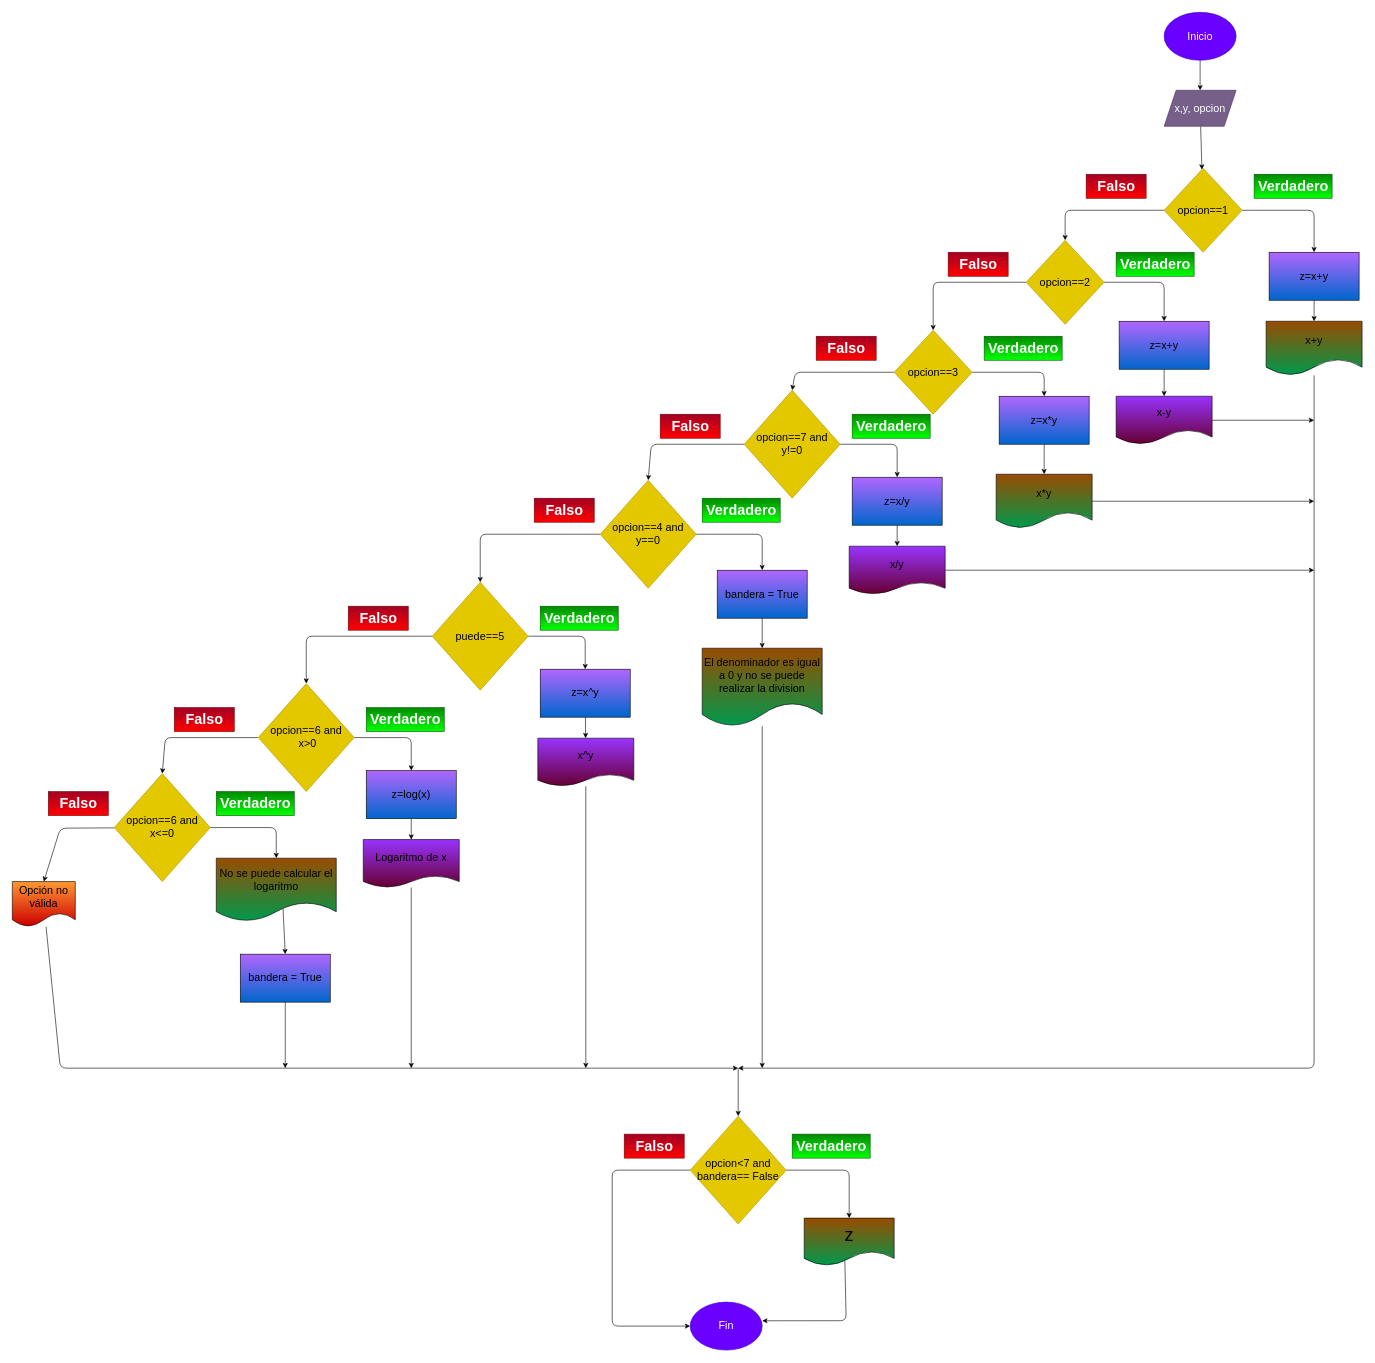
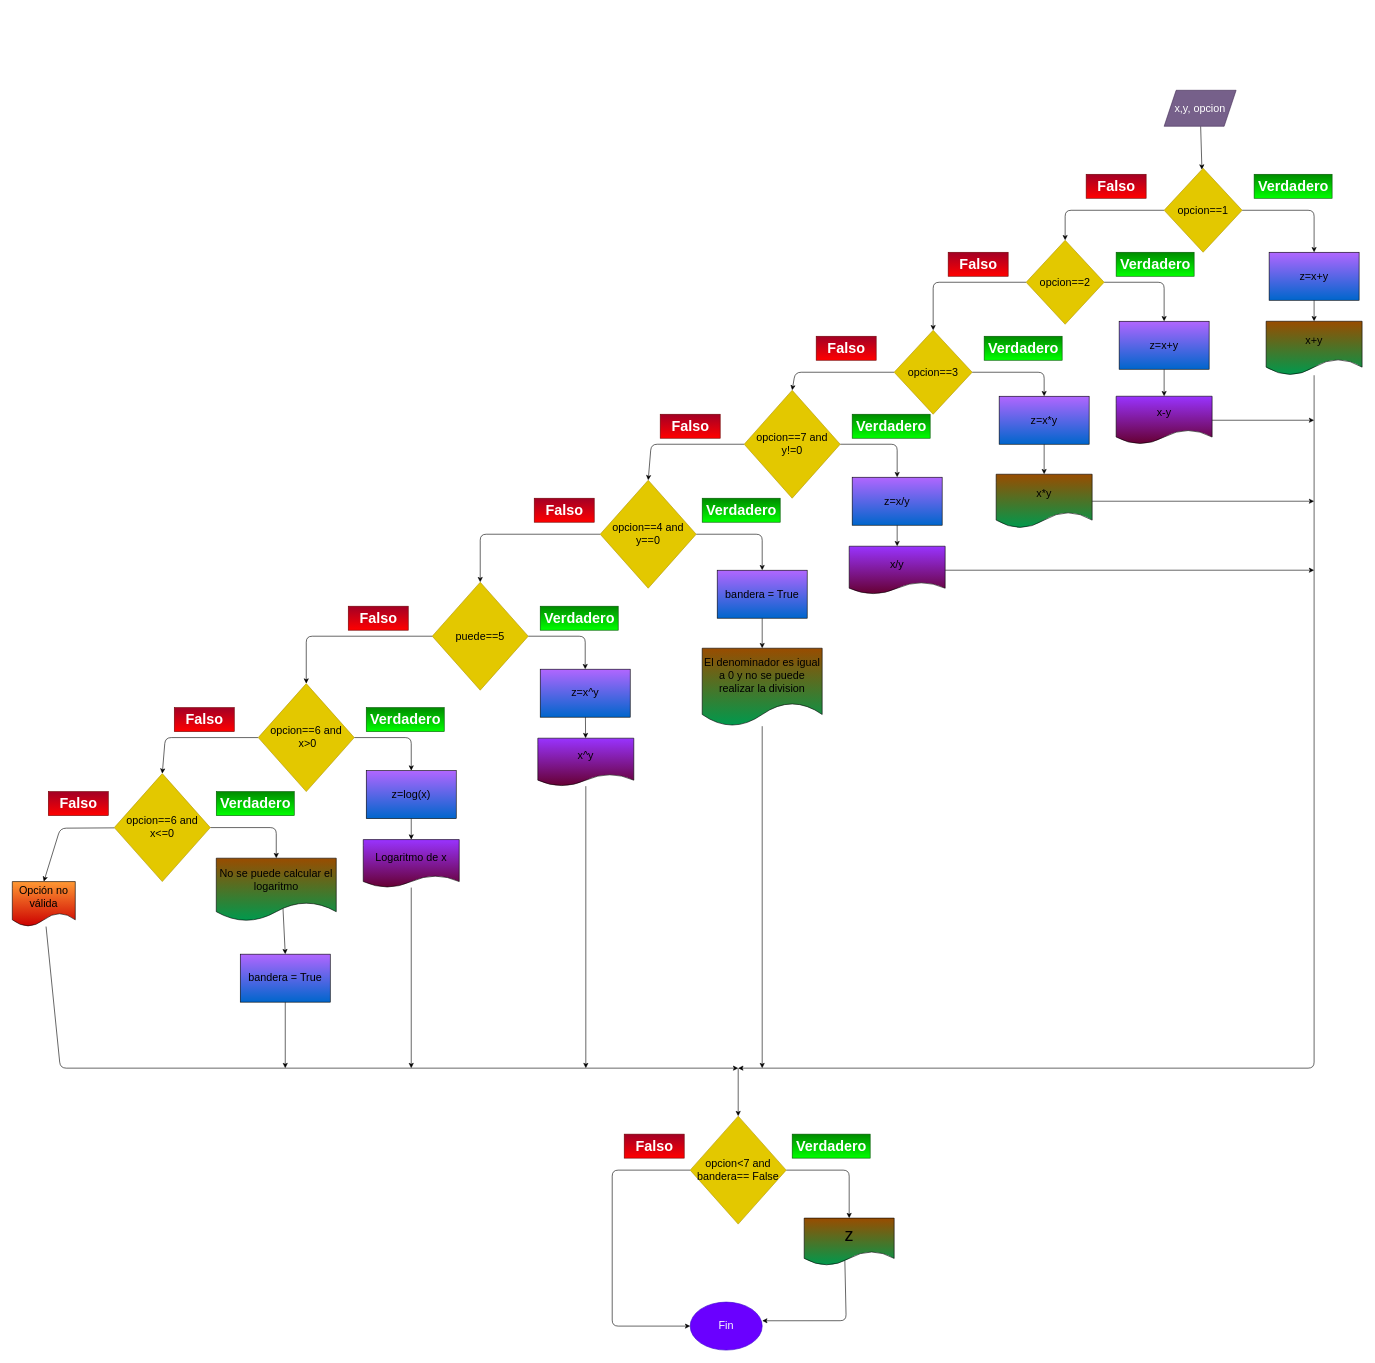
node "Inicio": removed
edge "Inicio" -> "x,y, opcion": removed
